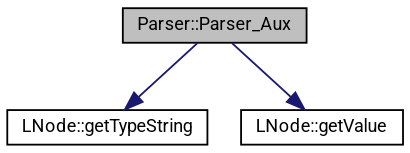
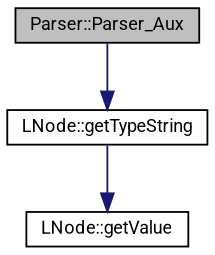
edge "Parser::Parser_Aux" -> "LNode::getValue": now "LNode::getTypeString" -> "LNode::getValue"
